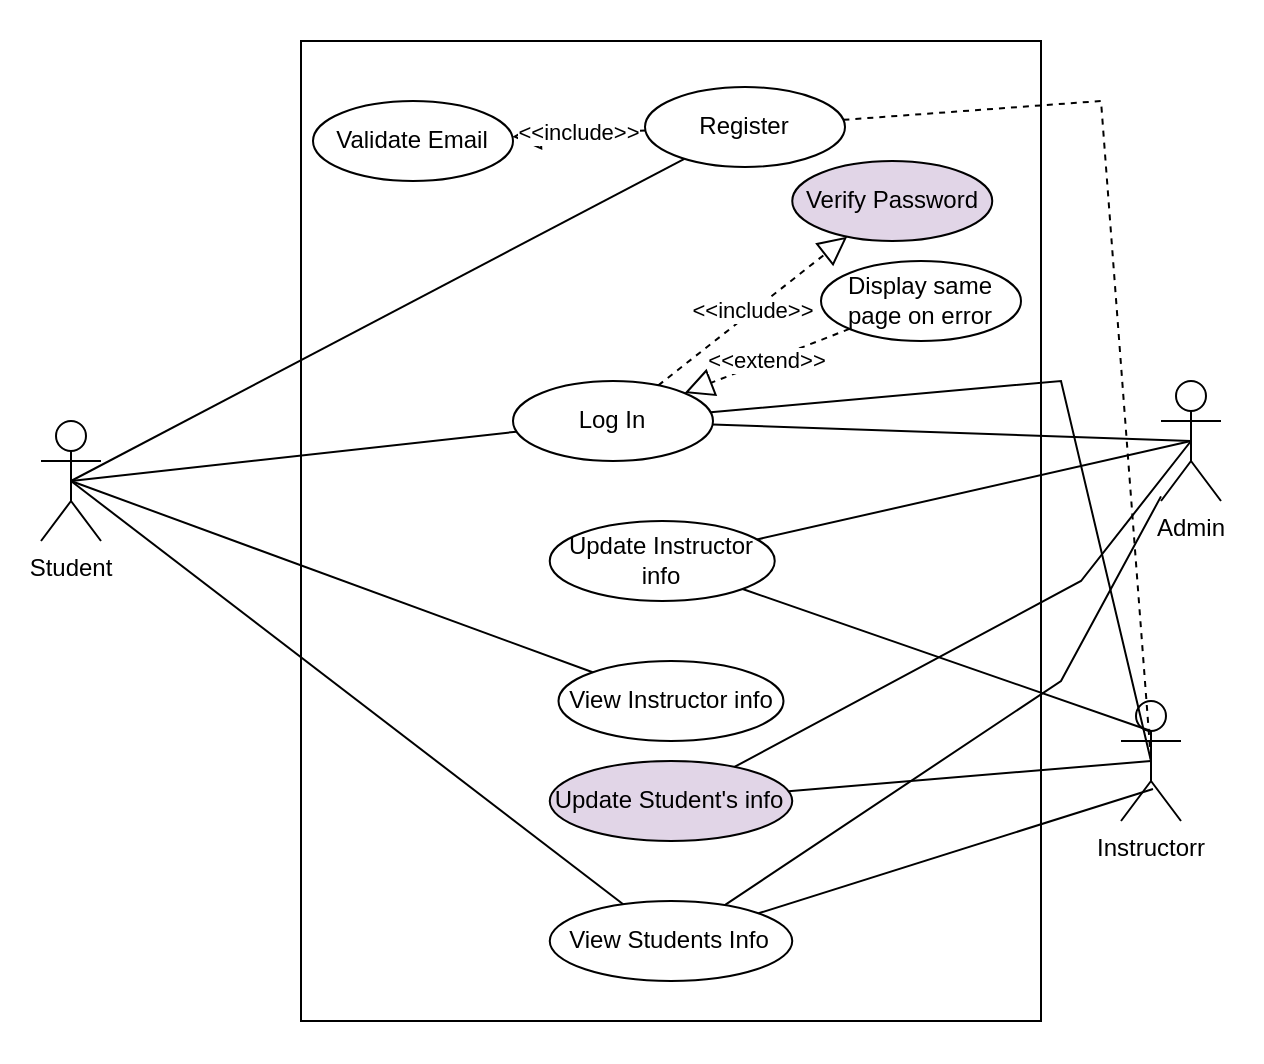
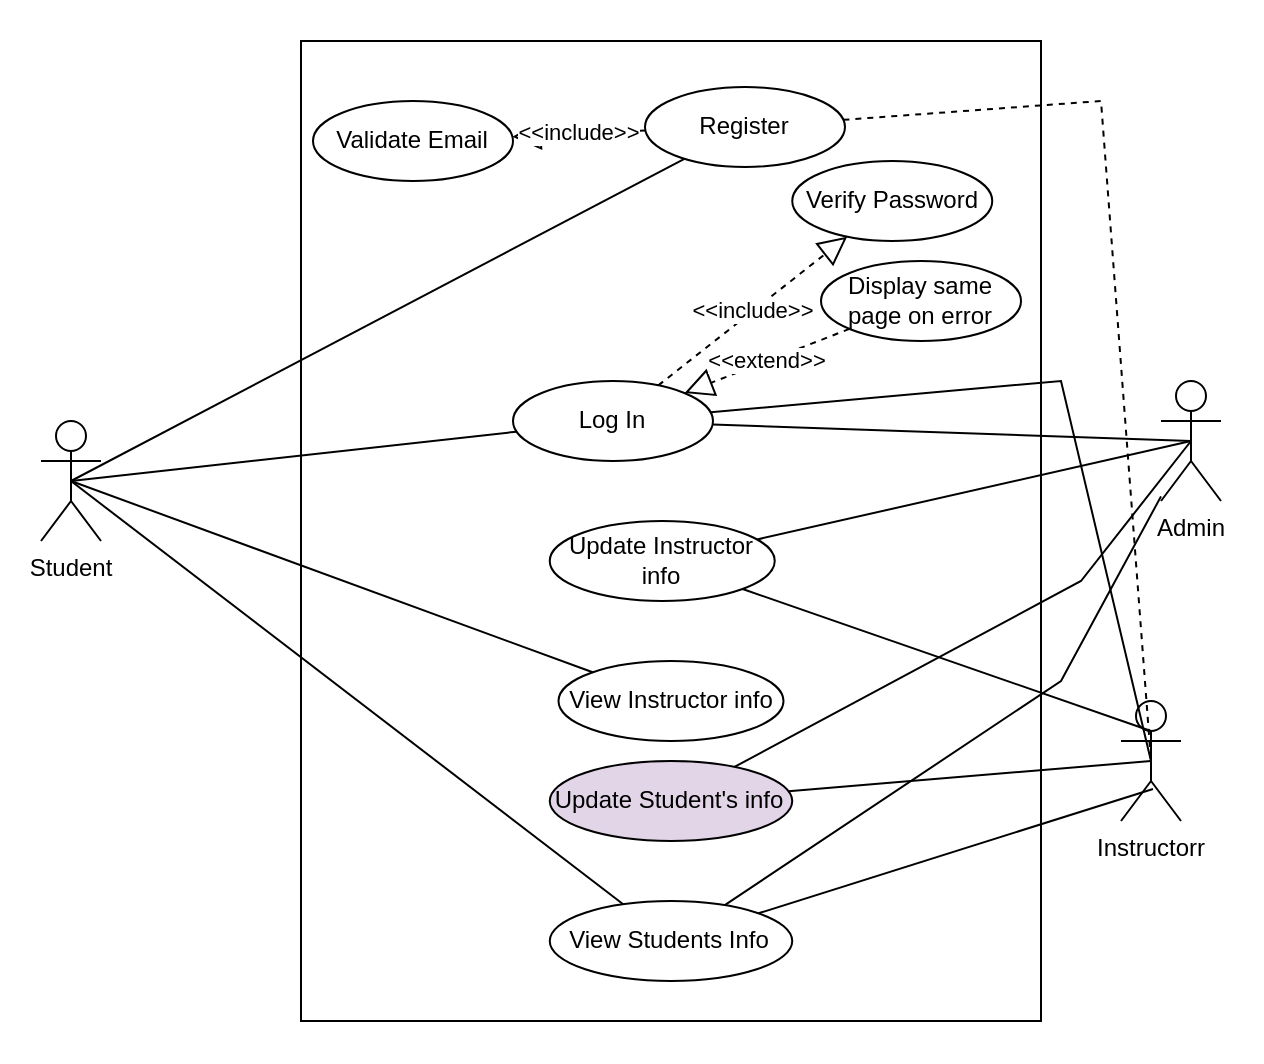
node "Verify Password": fillcolor #e1d5e7 -> #ffffff
